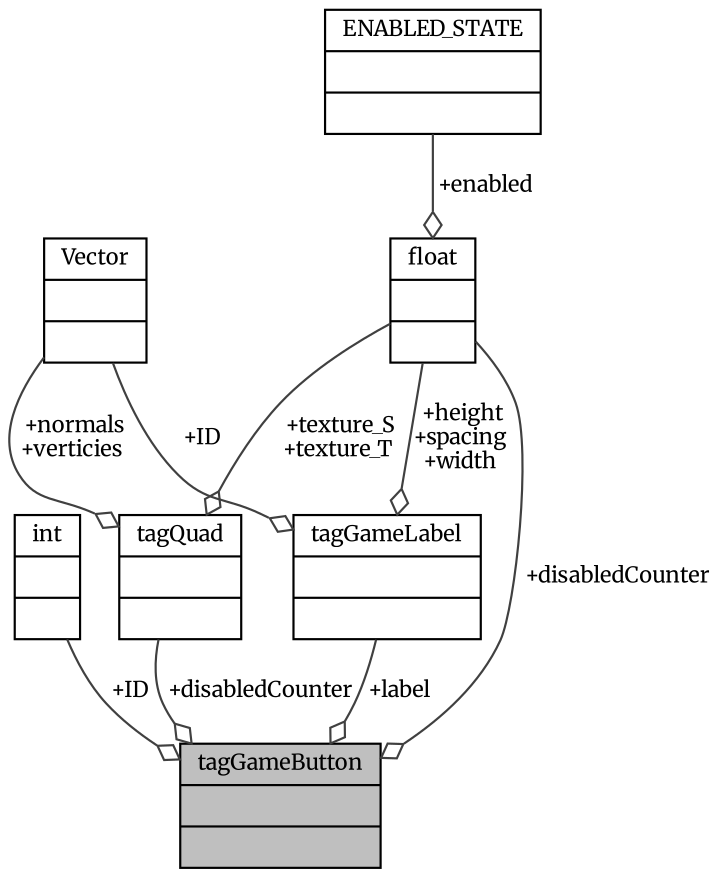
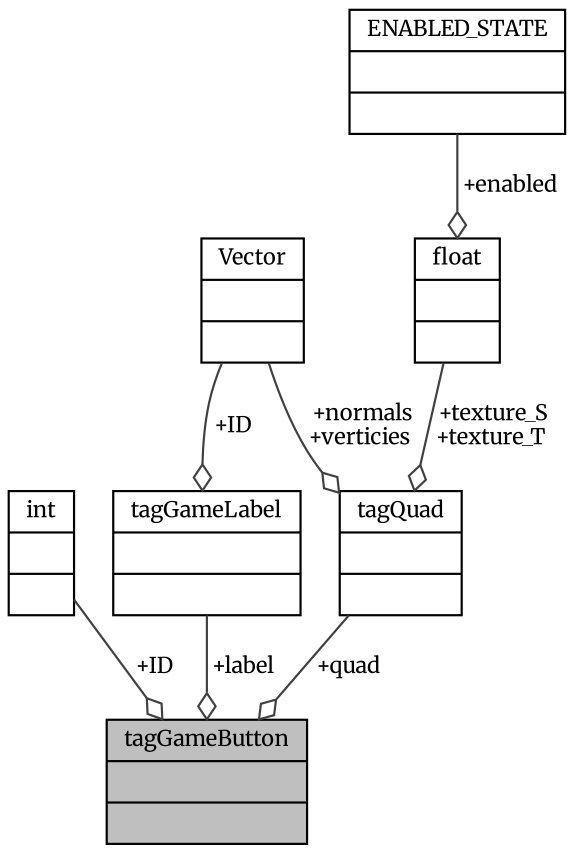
edge "float" -> "tagGameLabel": removed, label "+height +spacing +width"
edge "float" -> "tagGameButton": removed, label "+disabledCounter"
edge "tagQuad" -> "tagGameButton": label " +disabledCounter" -> " +quad"
